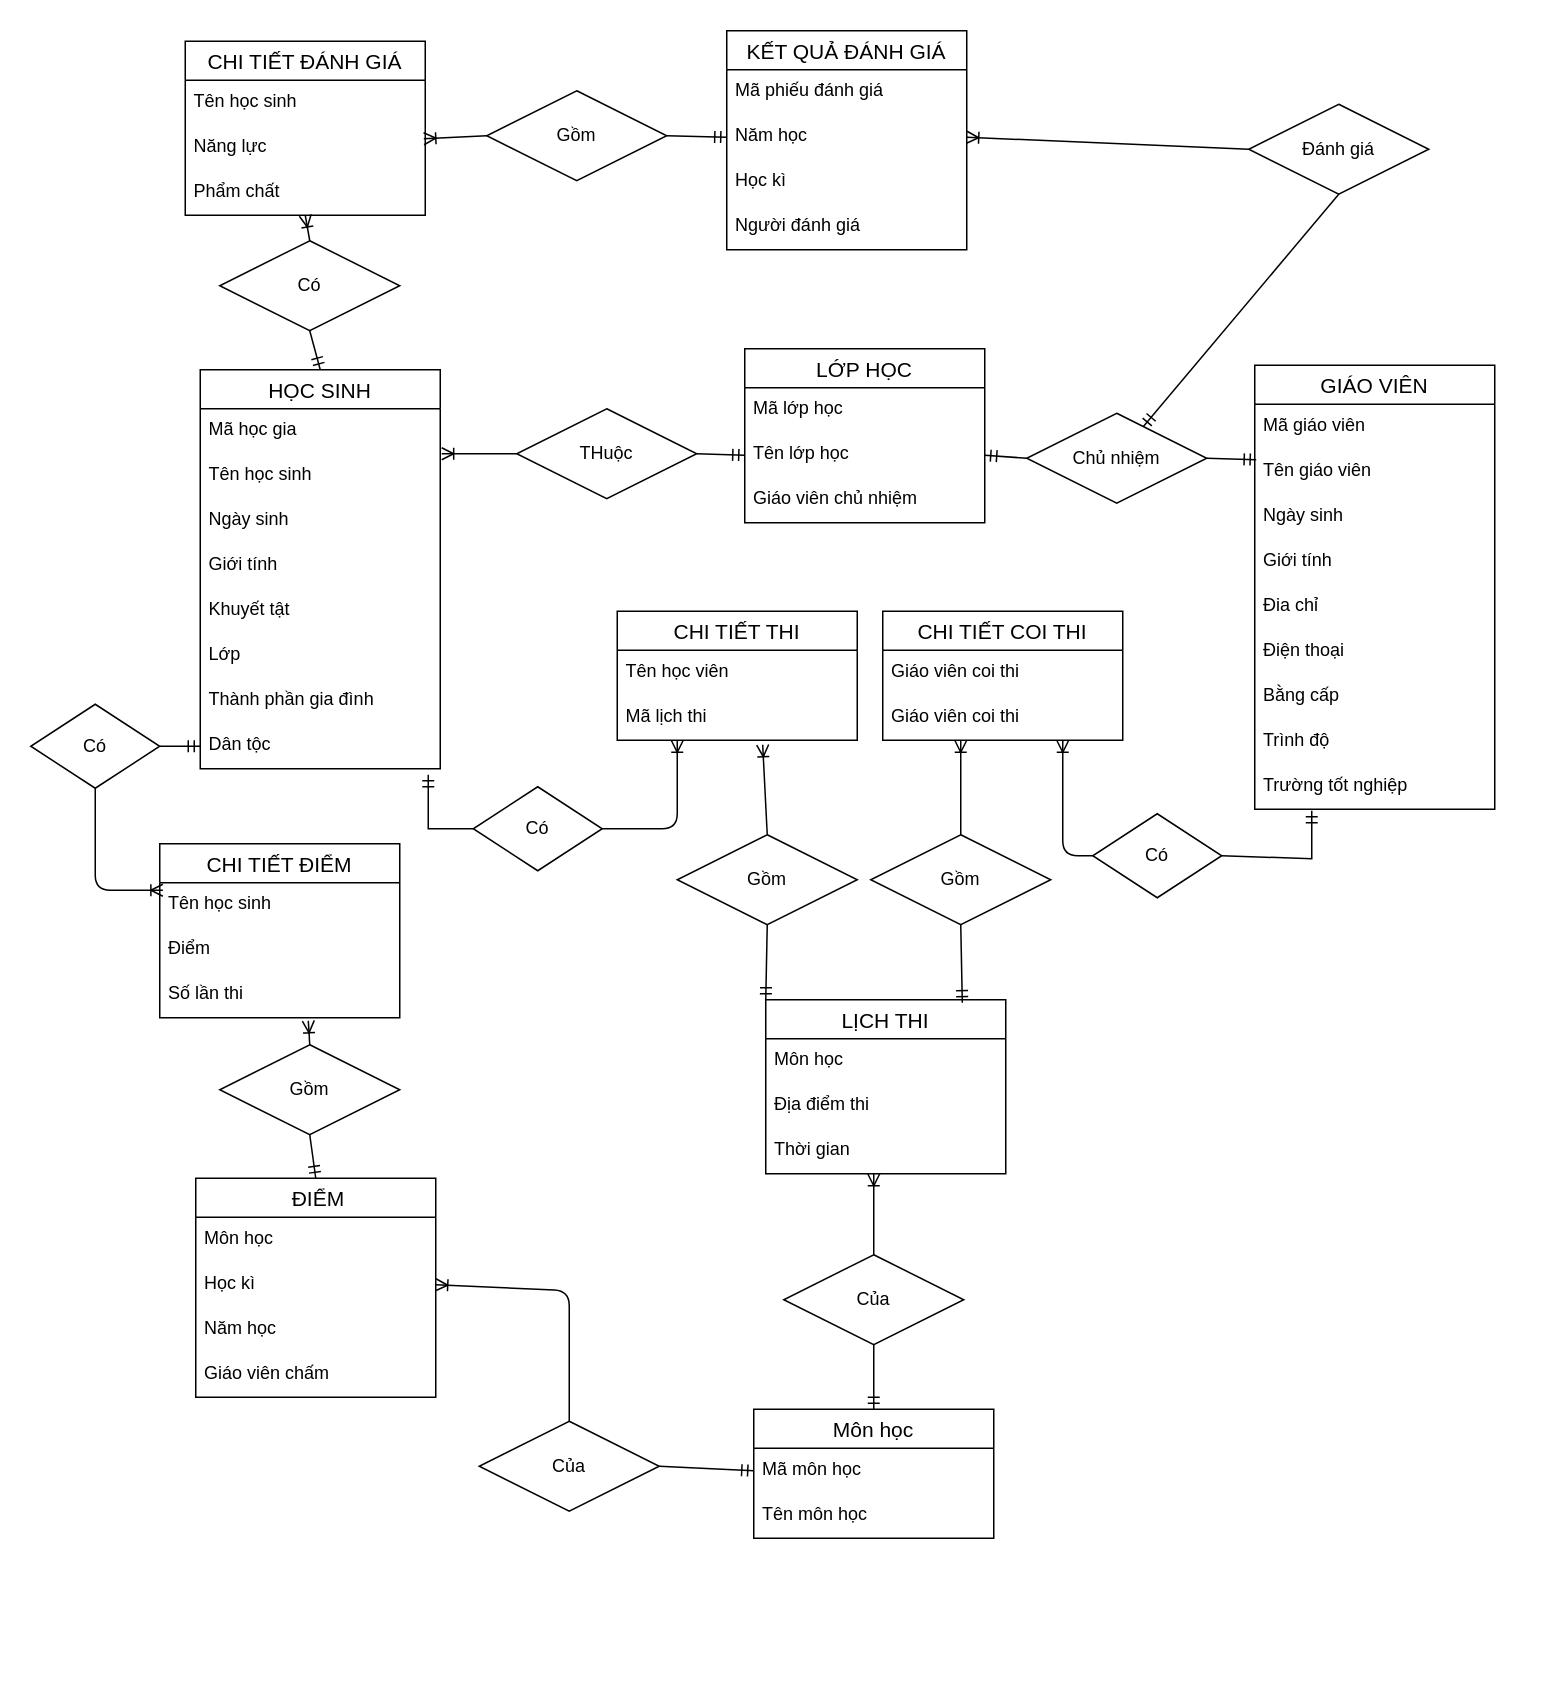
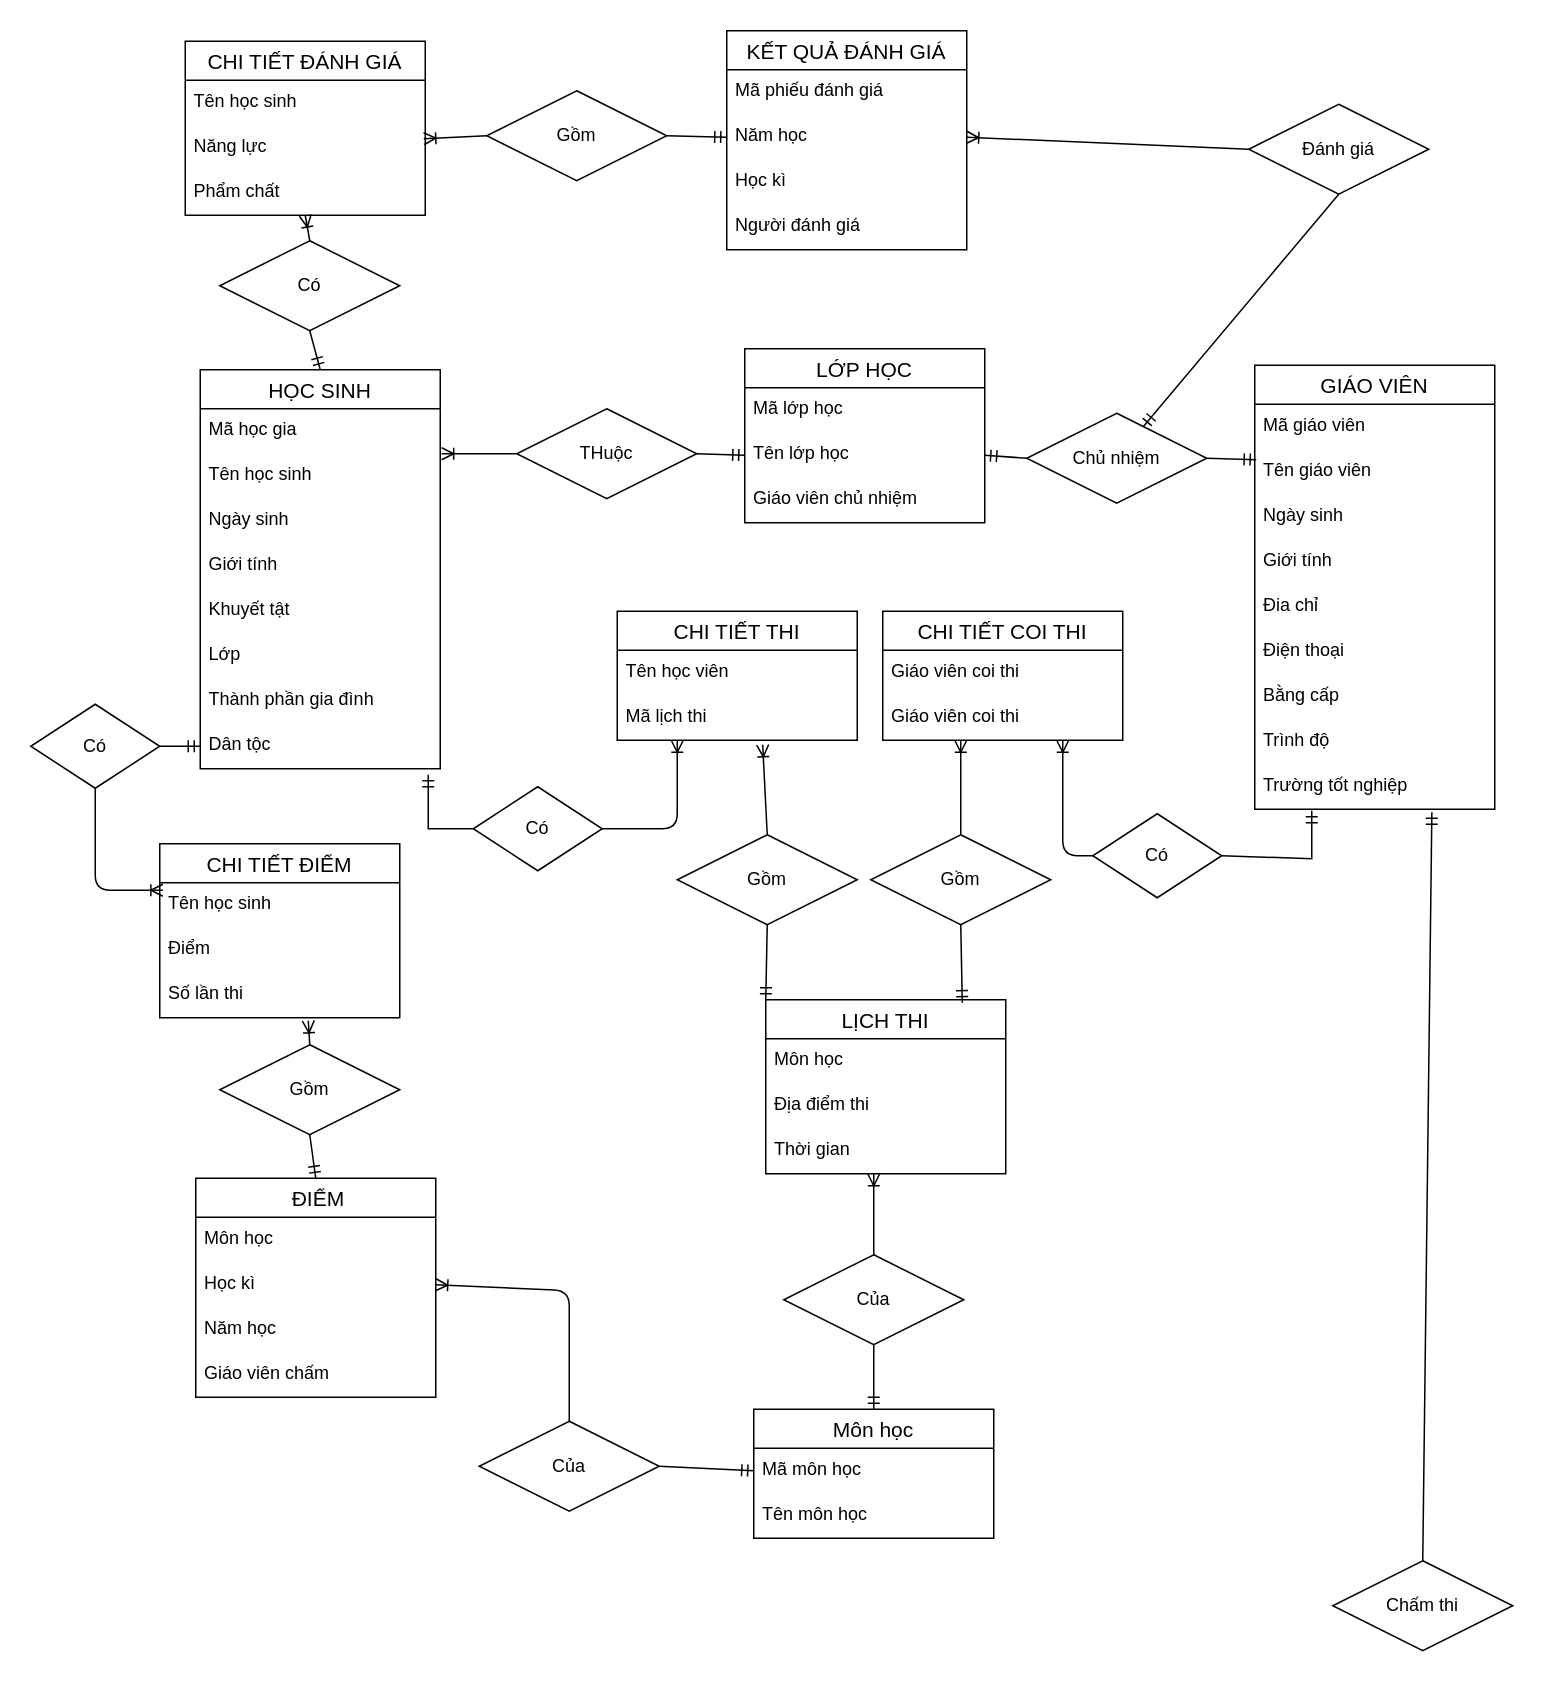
edge "Chấm thi" -> "Trường tốt nghiệp": added
node "Chấm thi": added
